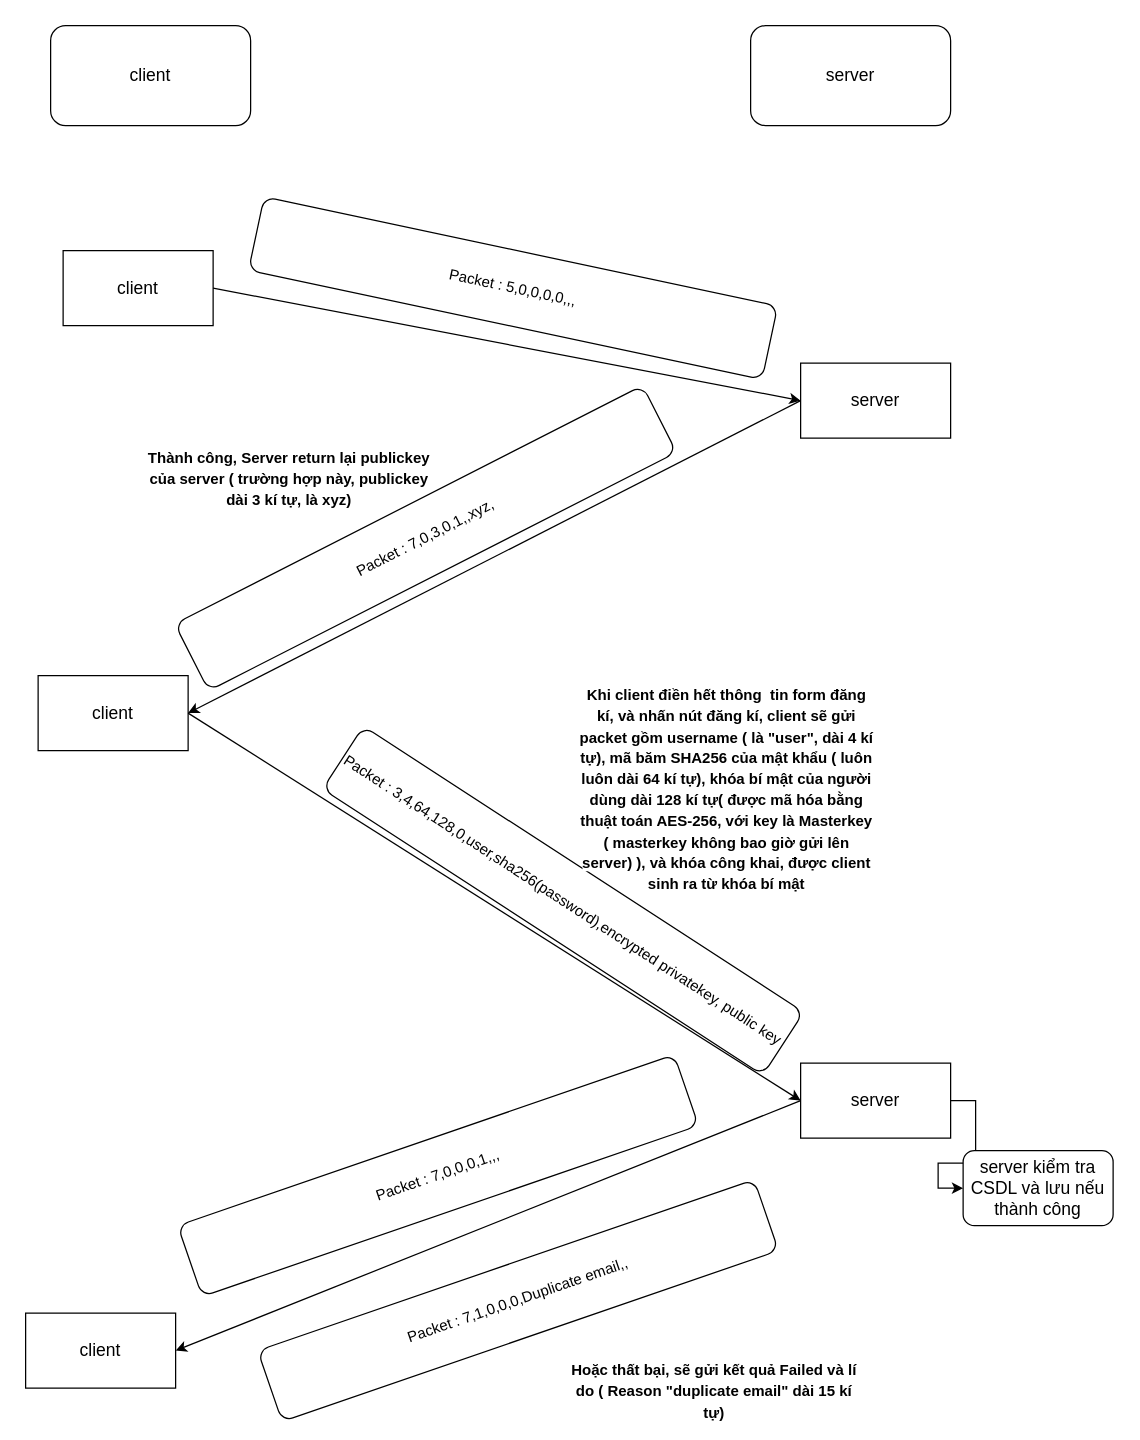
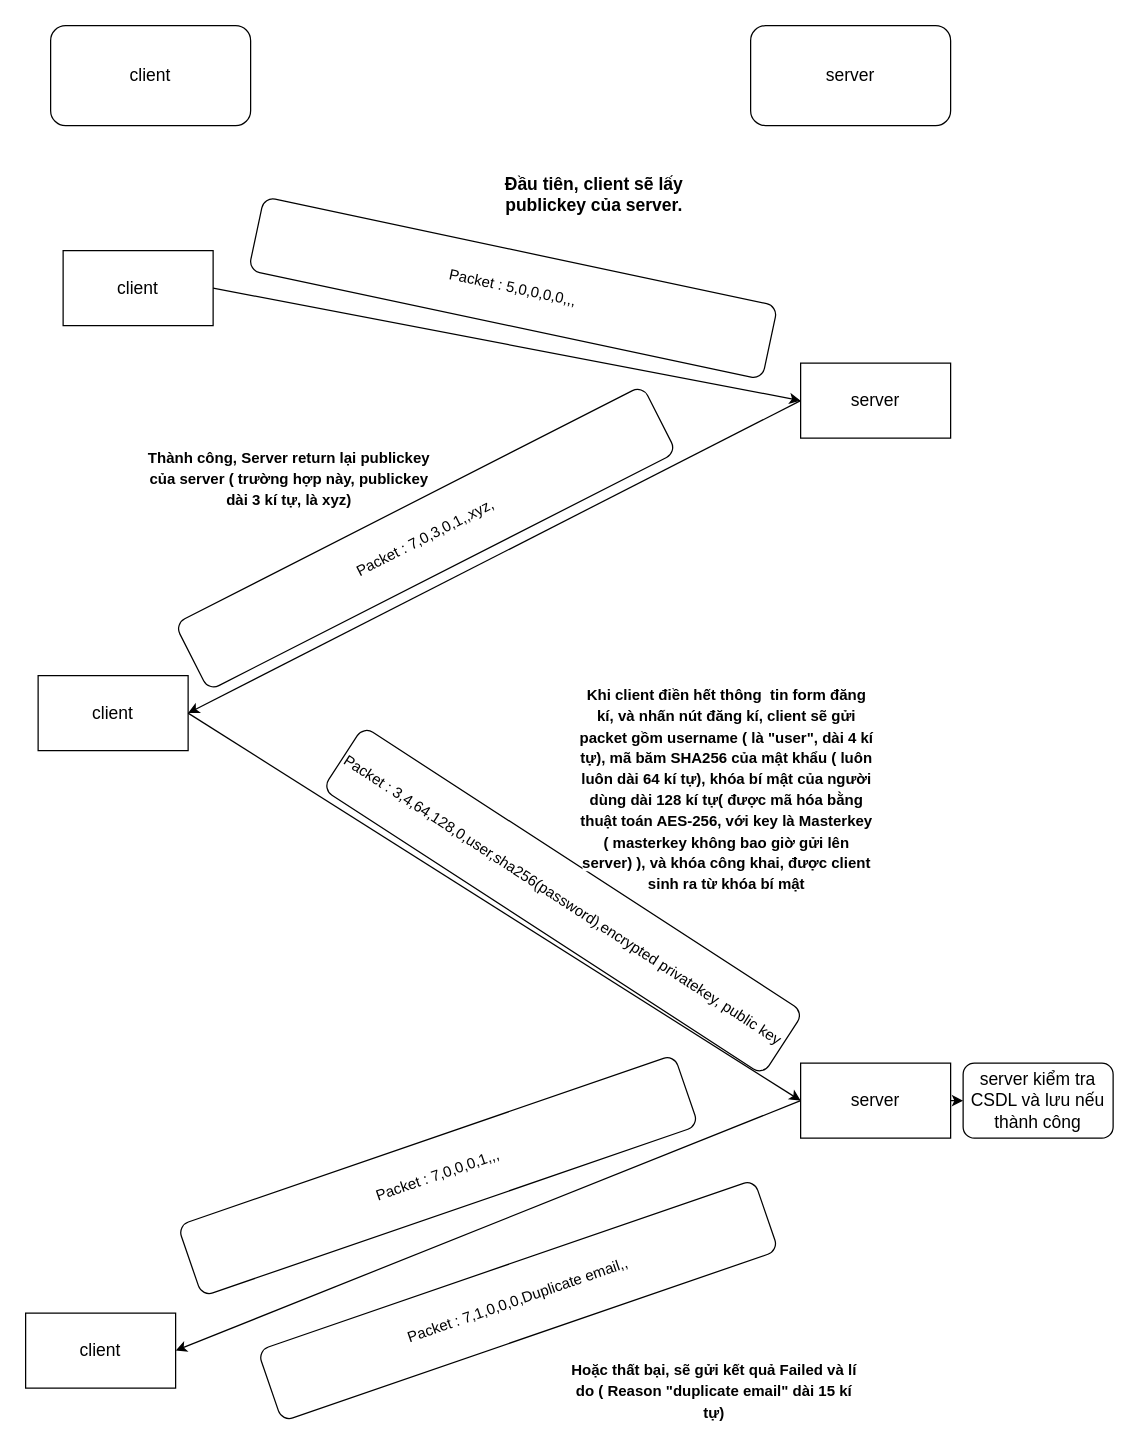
node "Đầu tiên, client sẽ lấy publickey của server.": added
node "server kiểm tra CSDL và lưu nếu thành công": moved (1038, 1188) -> (1038, 1101)
